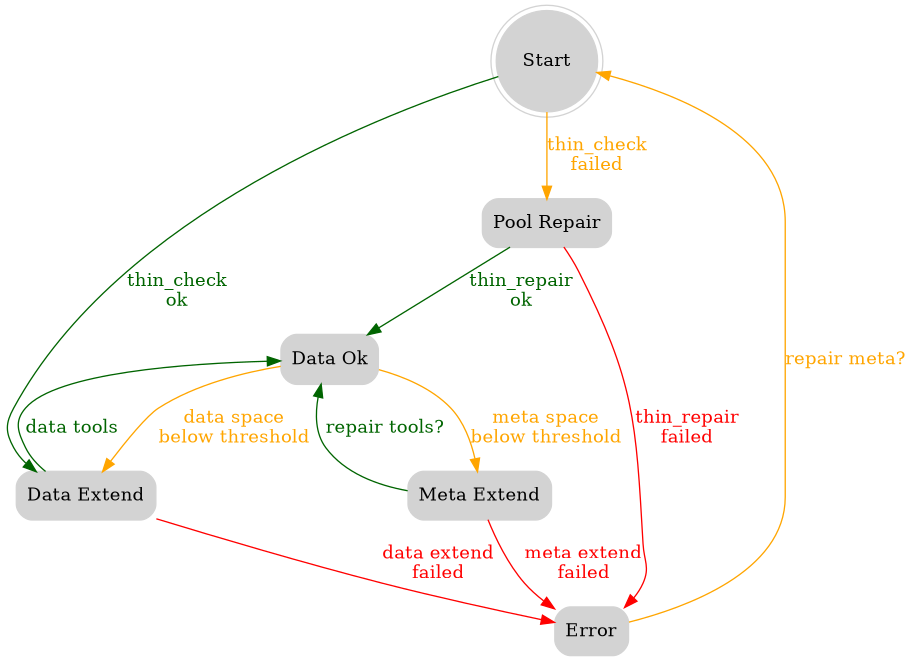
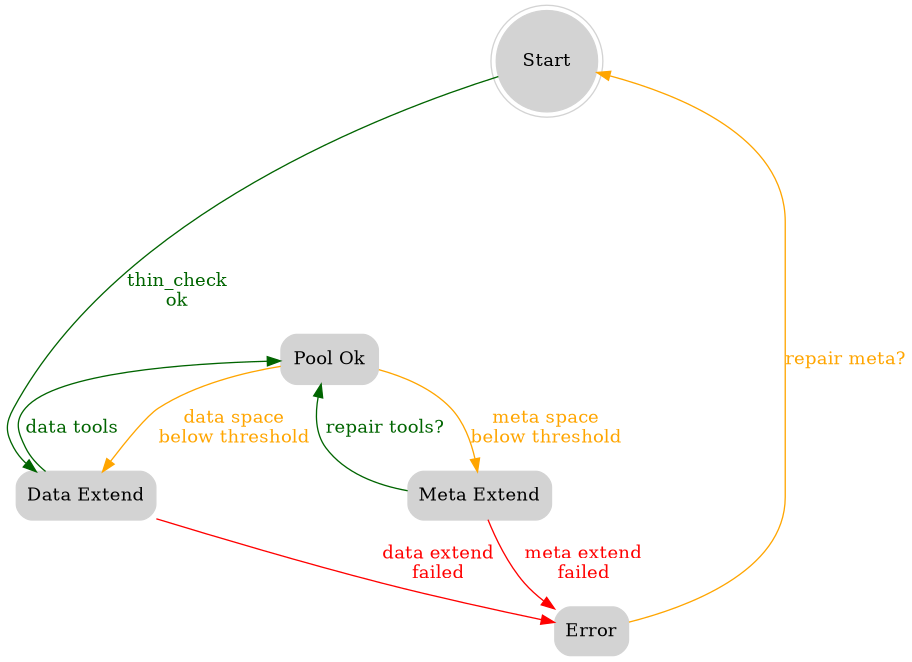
node "Pool Repair": removed
node "Data Ok": label "Data Ok" -> "Pool Ok"
